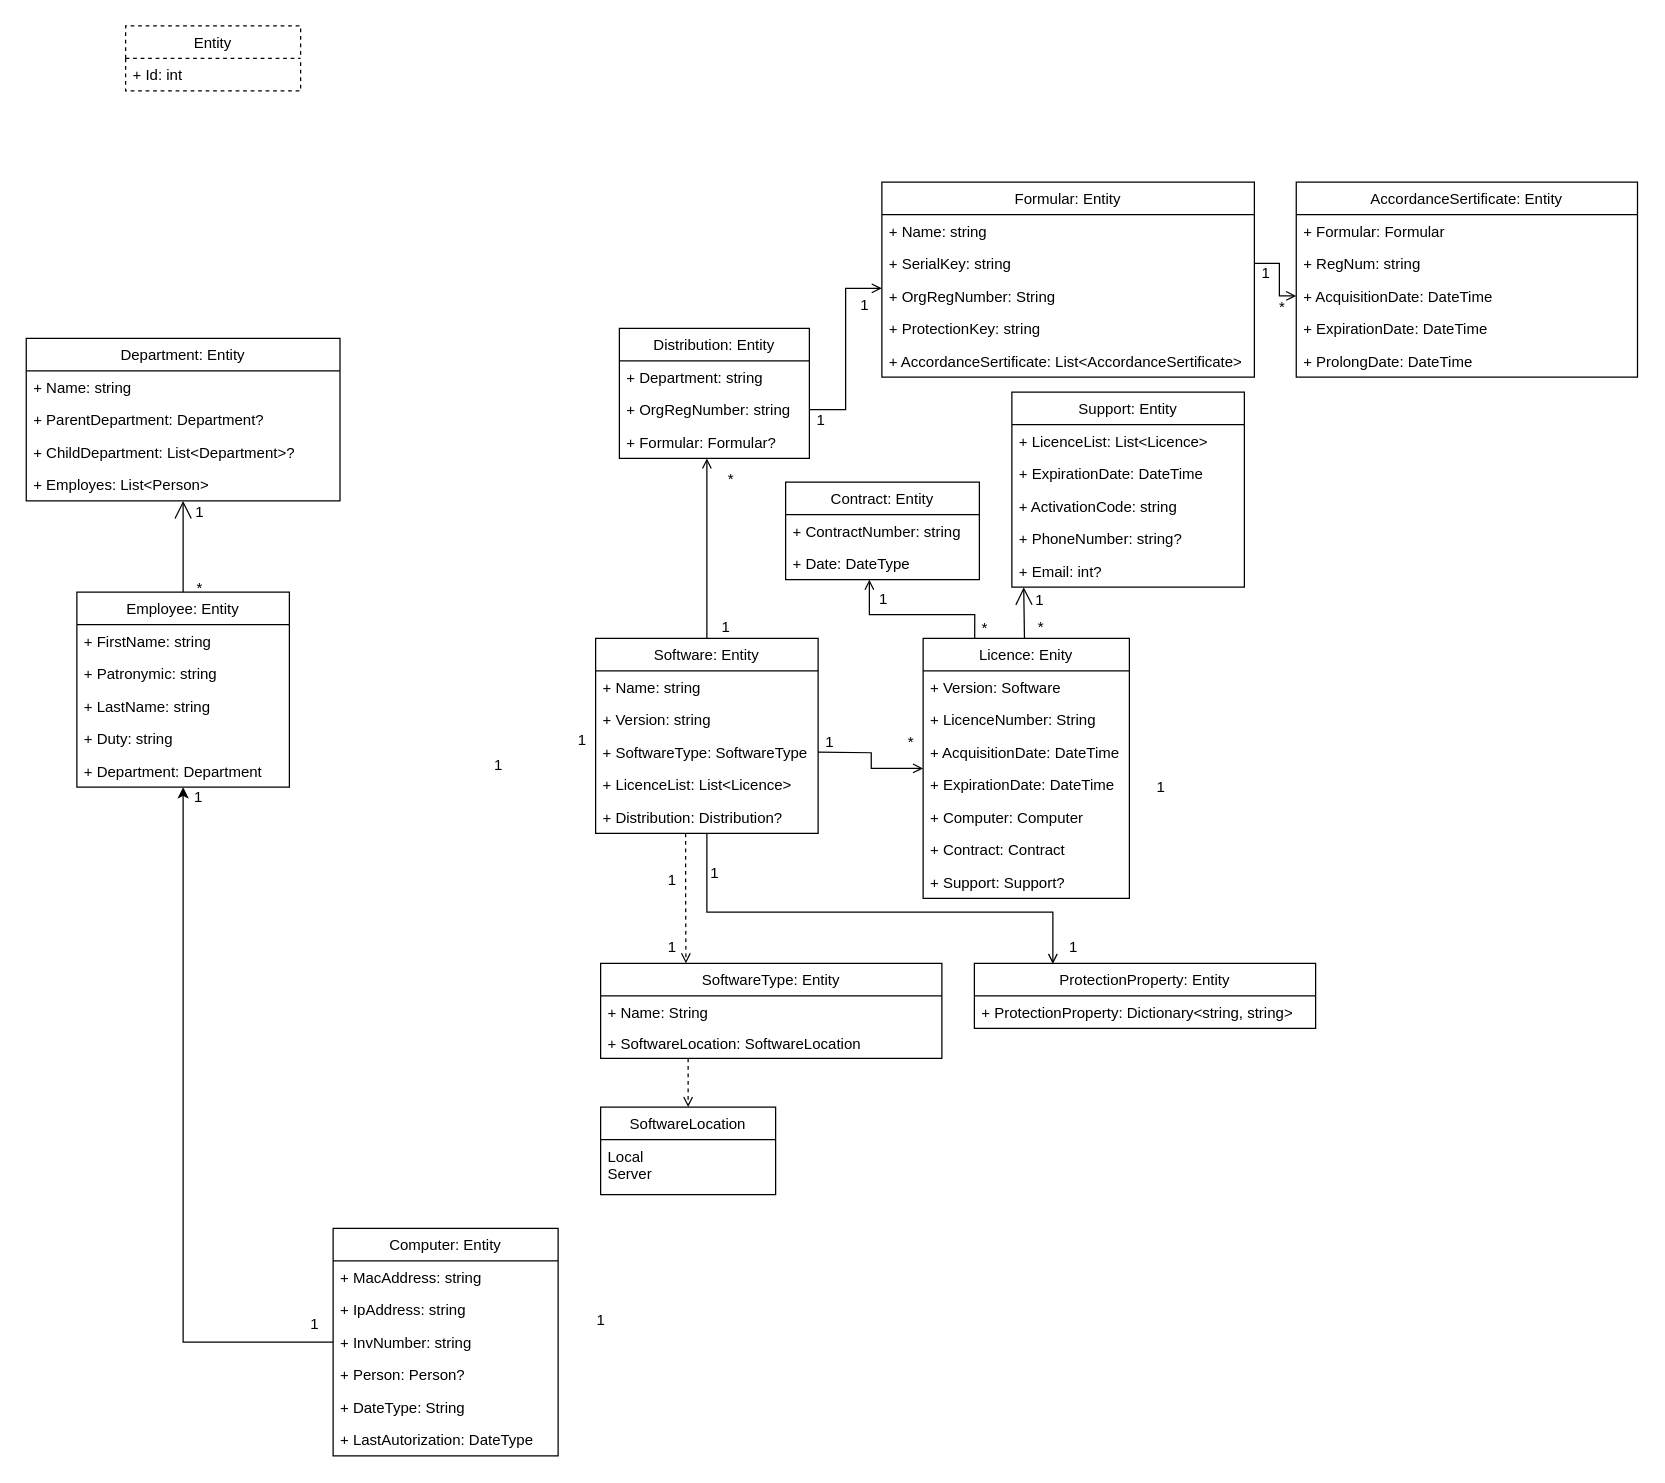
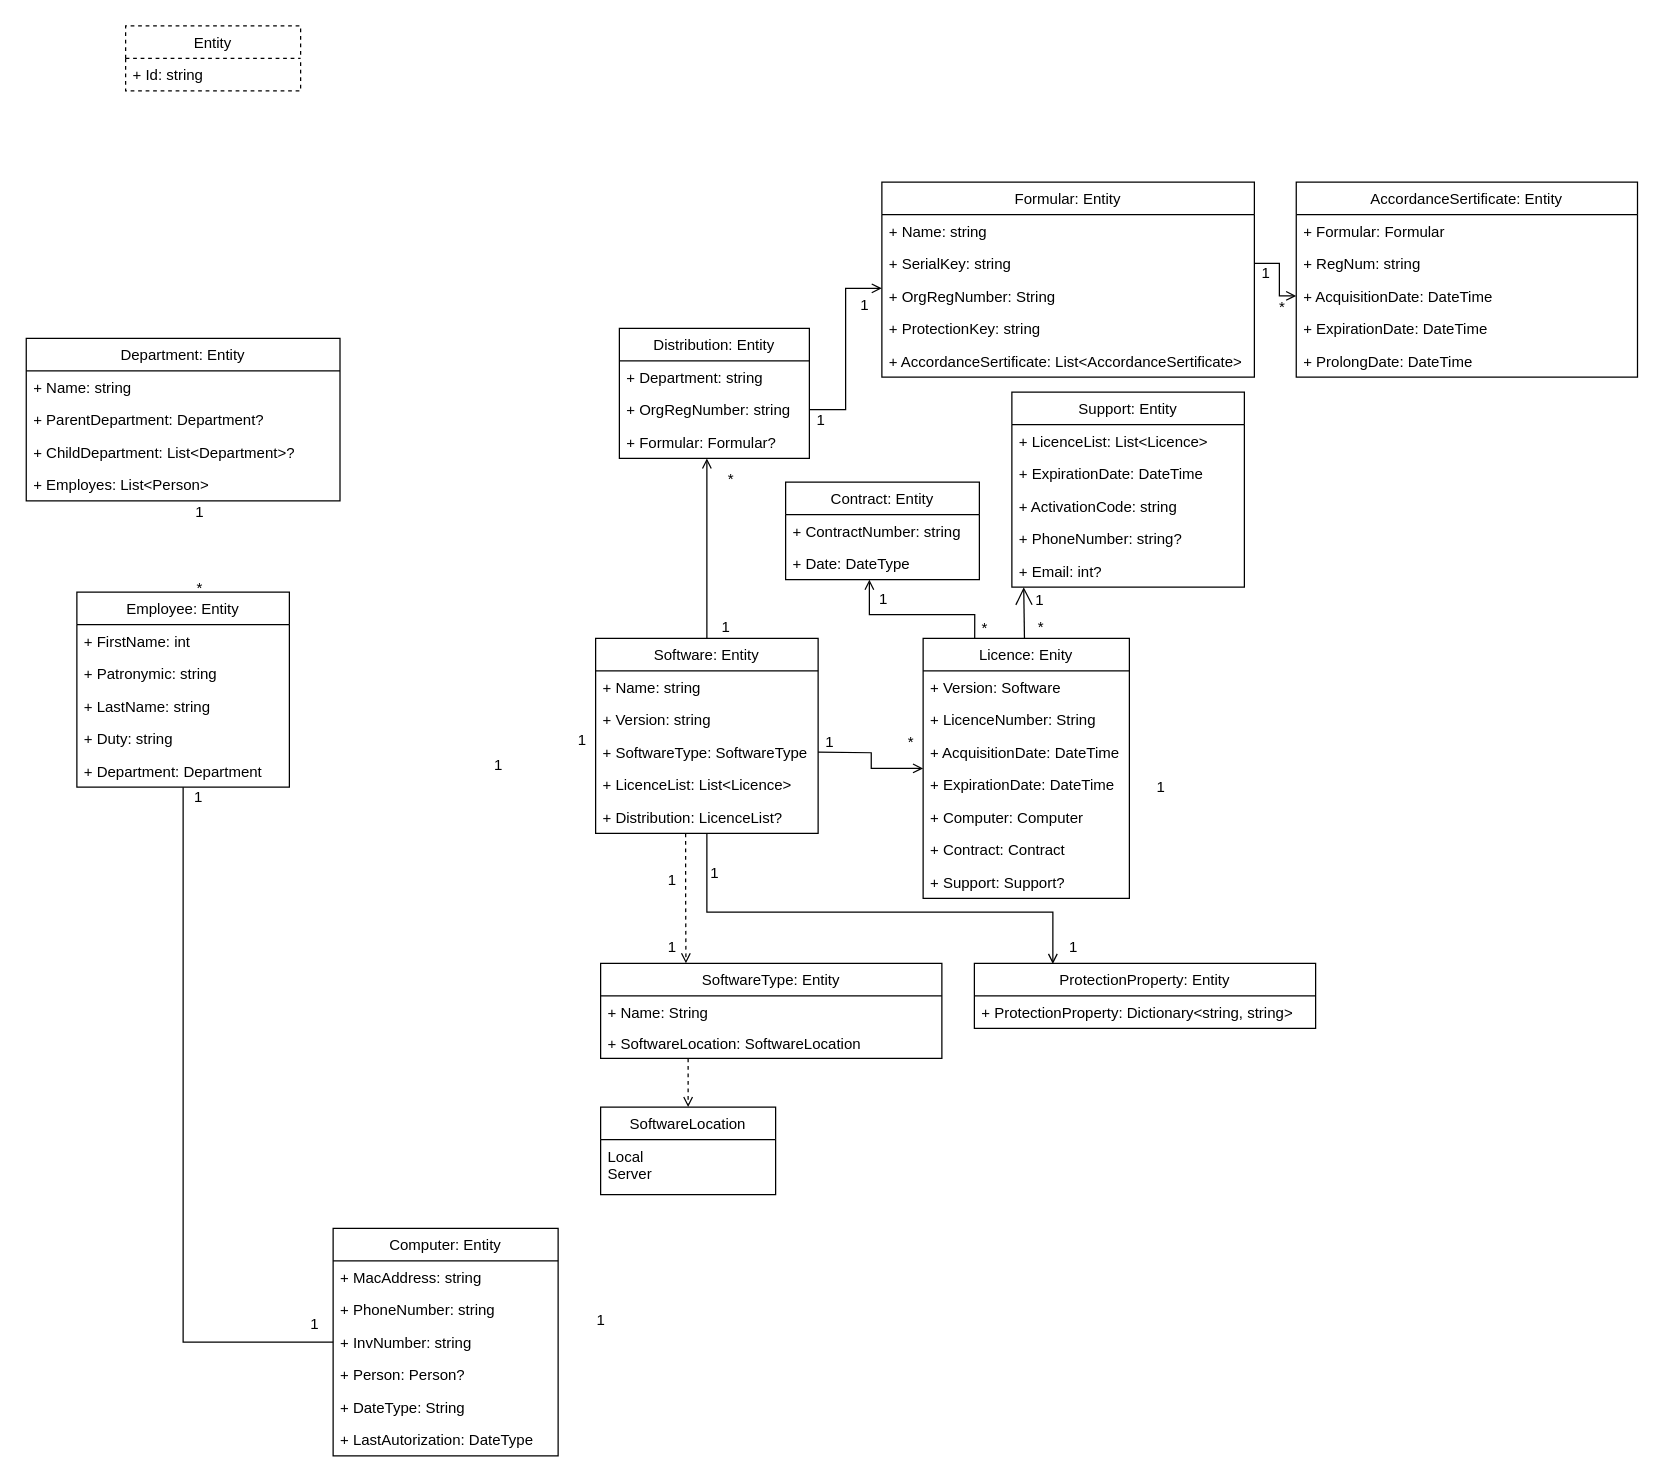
node "+ Id: int": label "+ Id: int" -> "+ Id: string"
edge "Employee: Entity" -> "Department: Entity": removed
node "+ FirstName: string": label "+ FirstName: string" -> "+ FirstName: int"
edge "Computer: Entity" -> "Employee: Entity": arrowhead classic -> none
node "+ Distribution: Distribution?": label "+ Distribution: Distribution?" -> "+ Distribution: LicenceList?"
node "+ IpAddress: string": label "+ IpAddress: string" -> "+ PhoneNumber: string"
